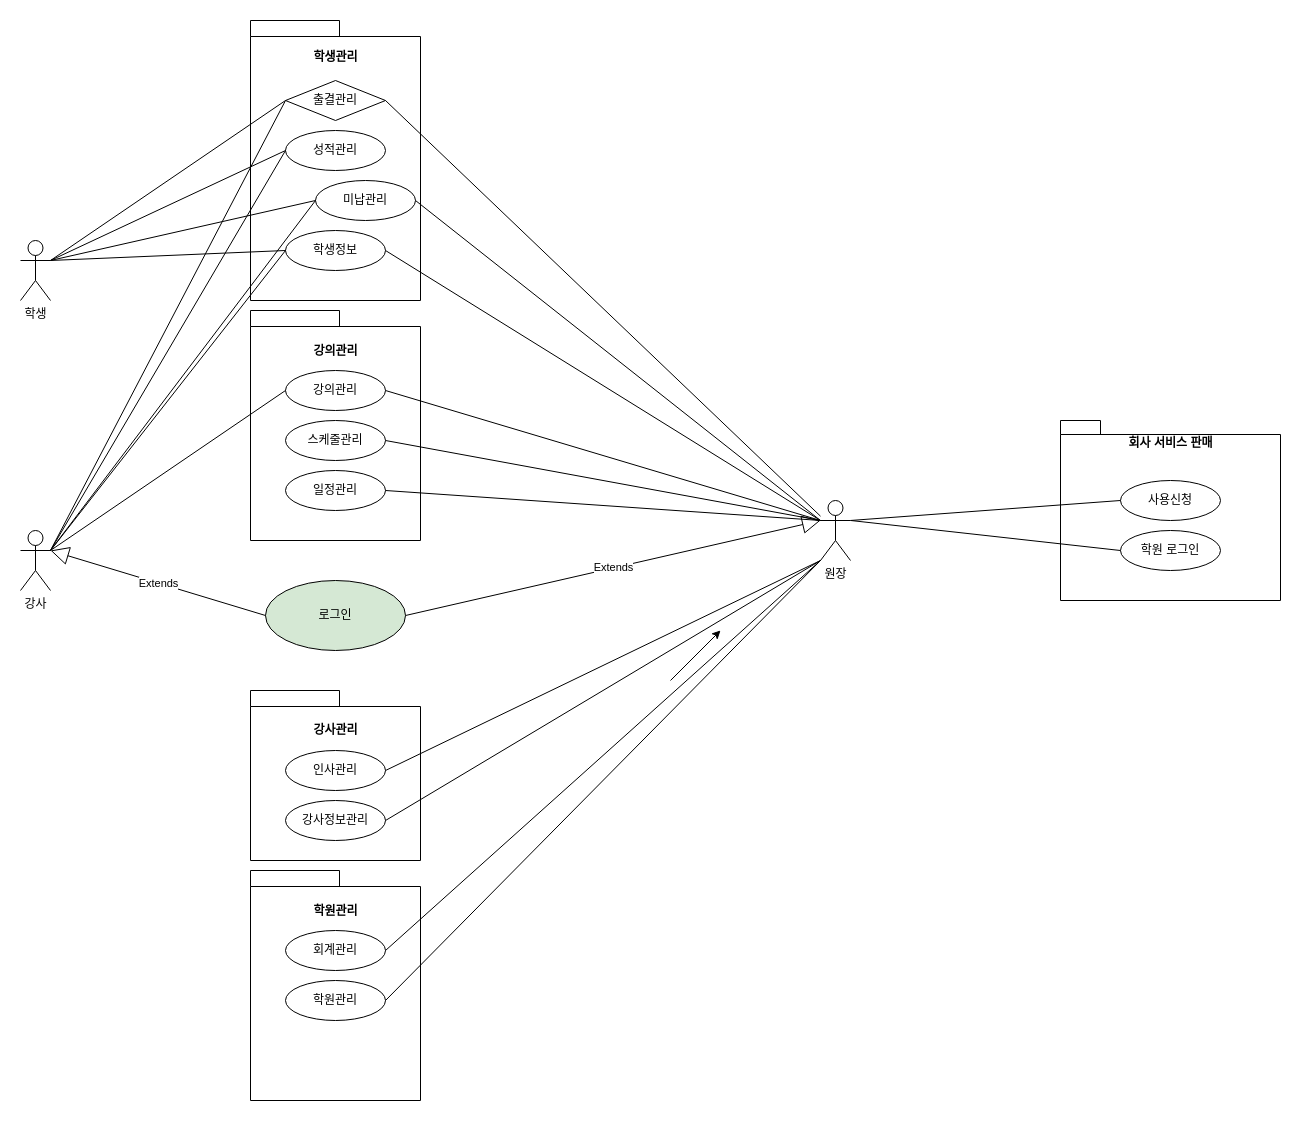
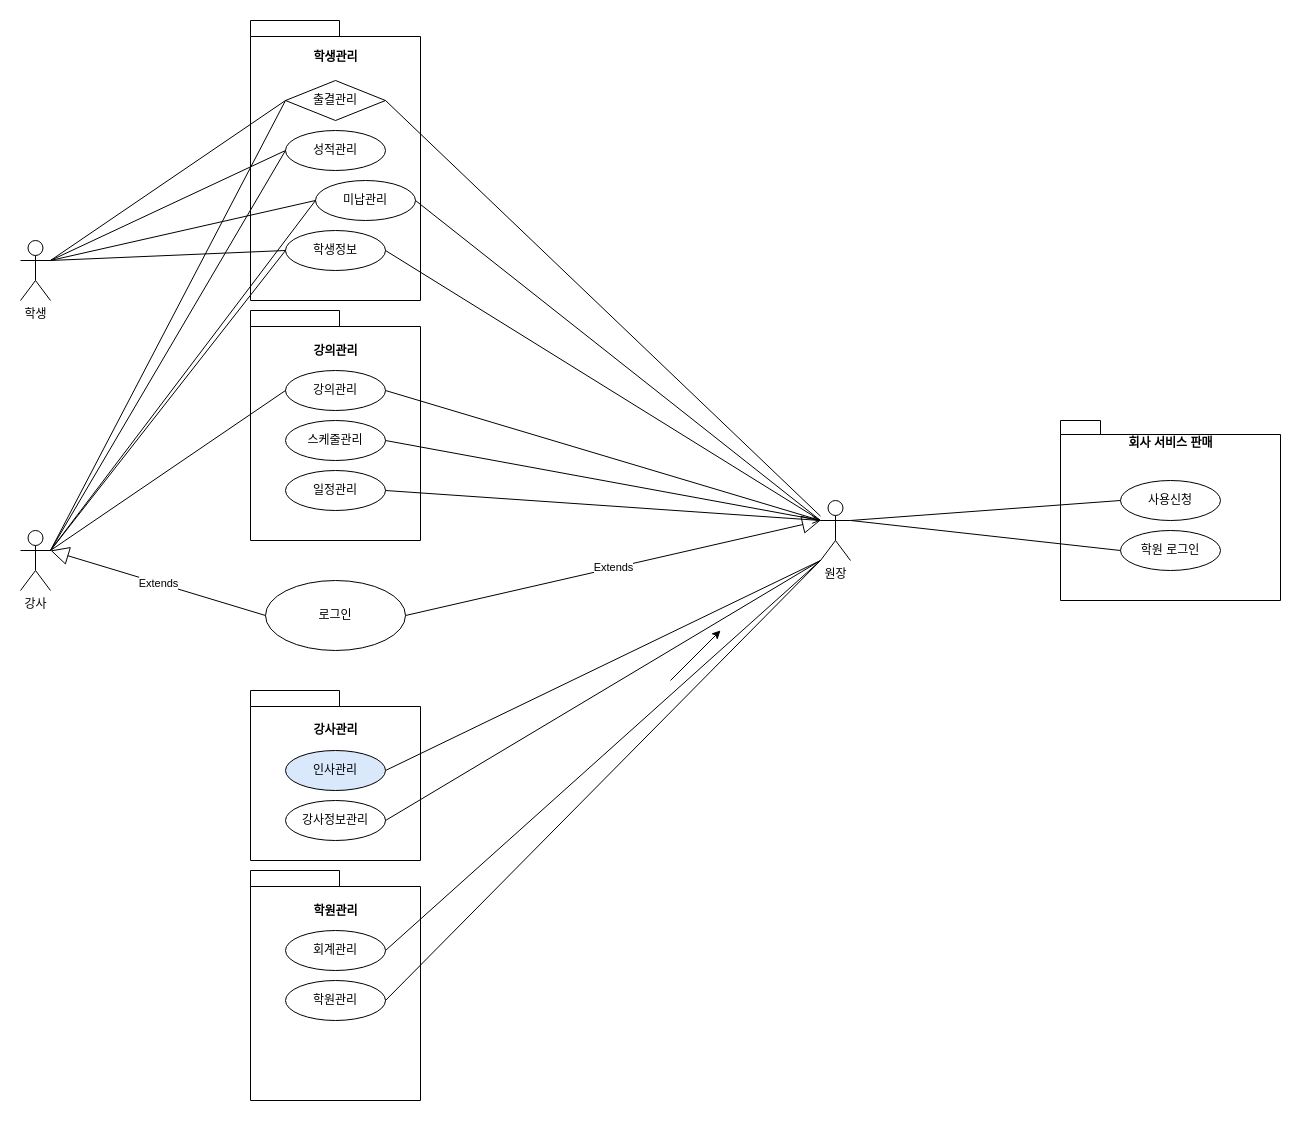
edge "일정관리" -- "원장": arrowhead none -> open
node "로그인": fillcolor #d5e8d4 -> #ffffff
node "인사관리": fillcolor #ffffff -> #dae8fc
